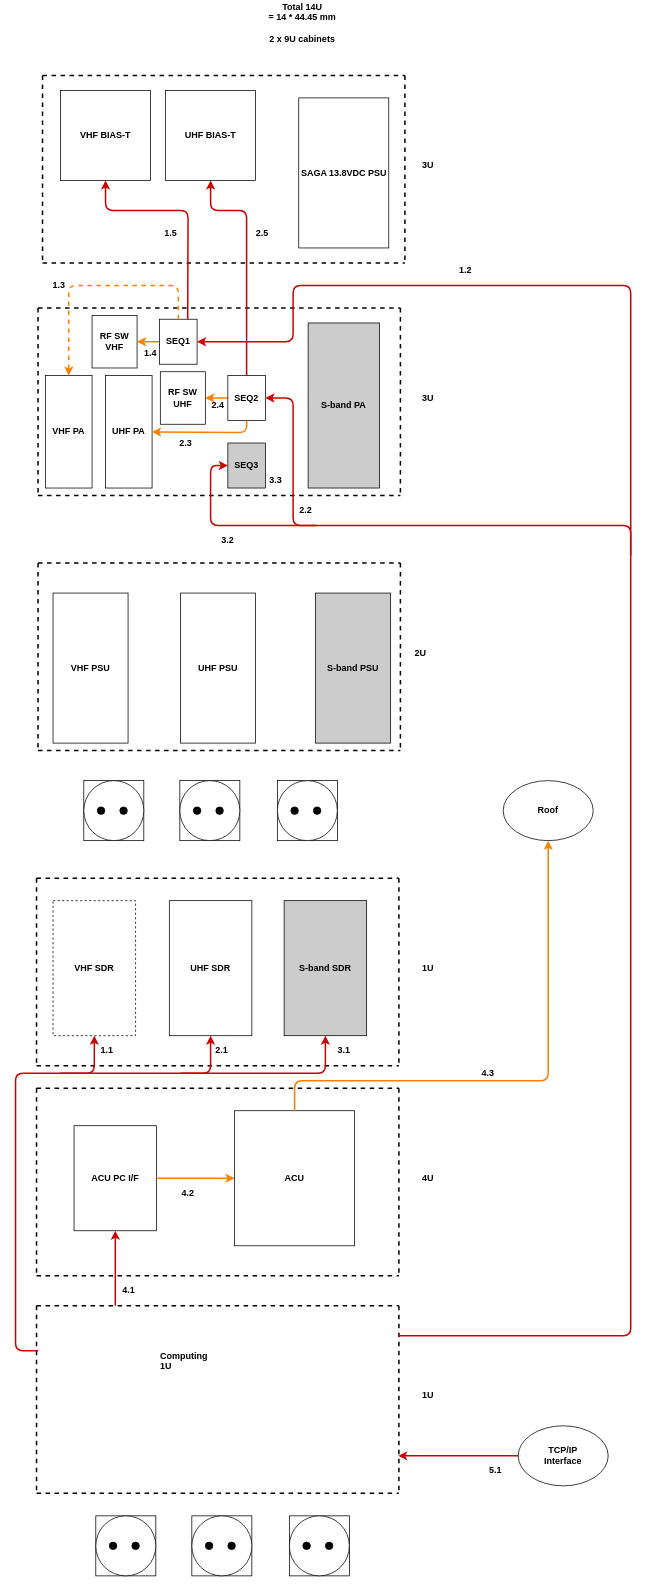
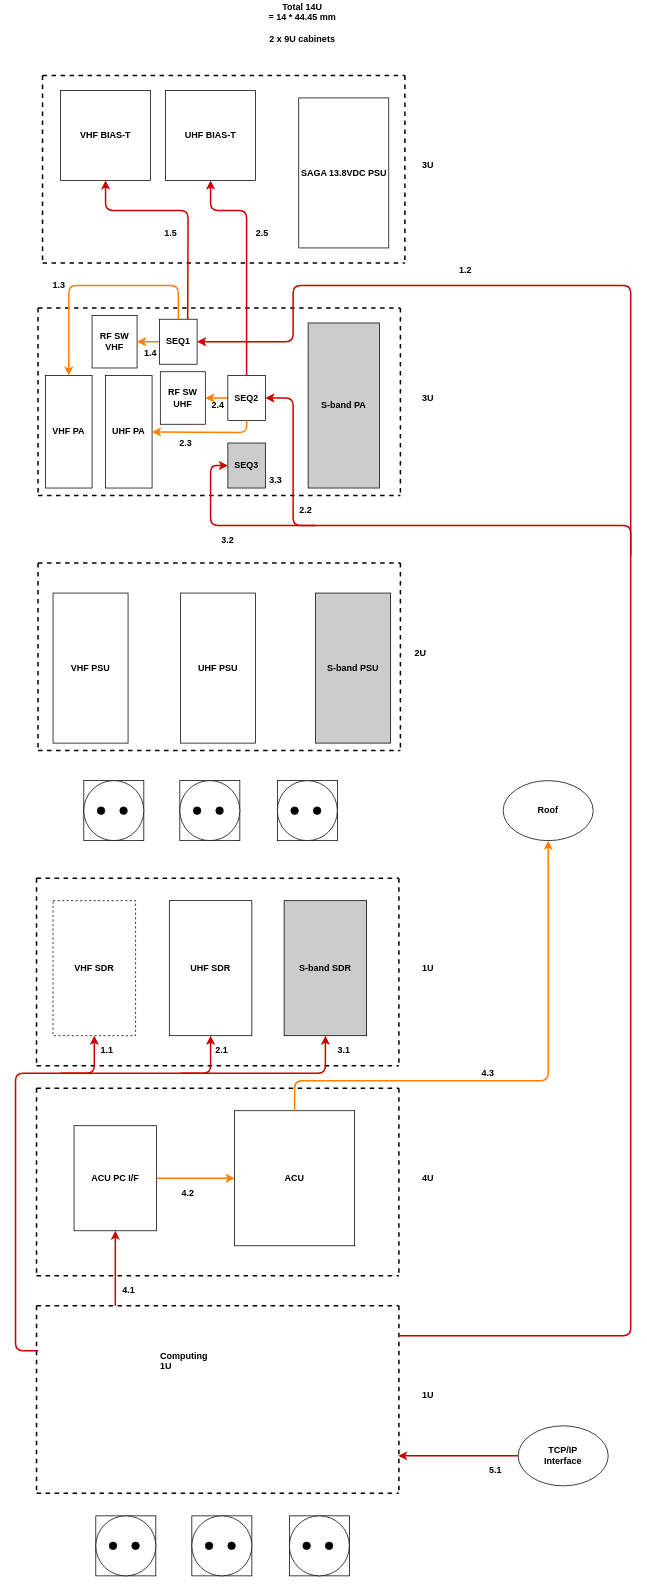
edge "SEQ1" -> "VHF PA": style dashed -> solid
